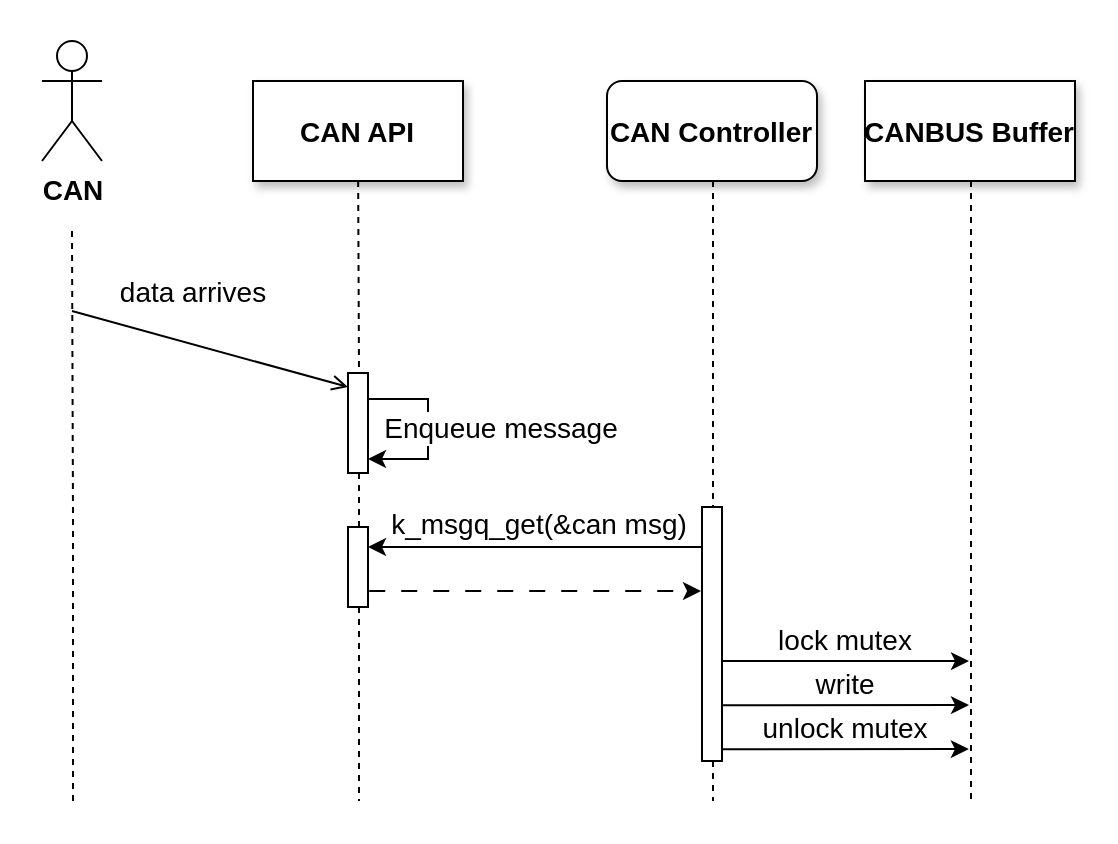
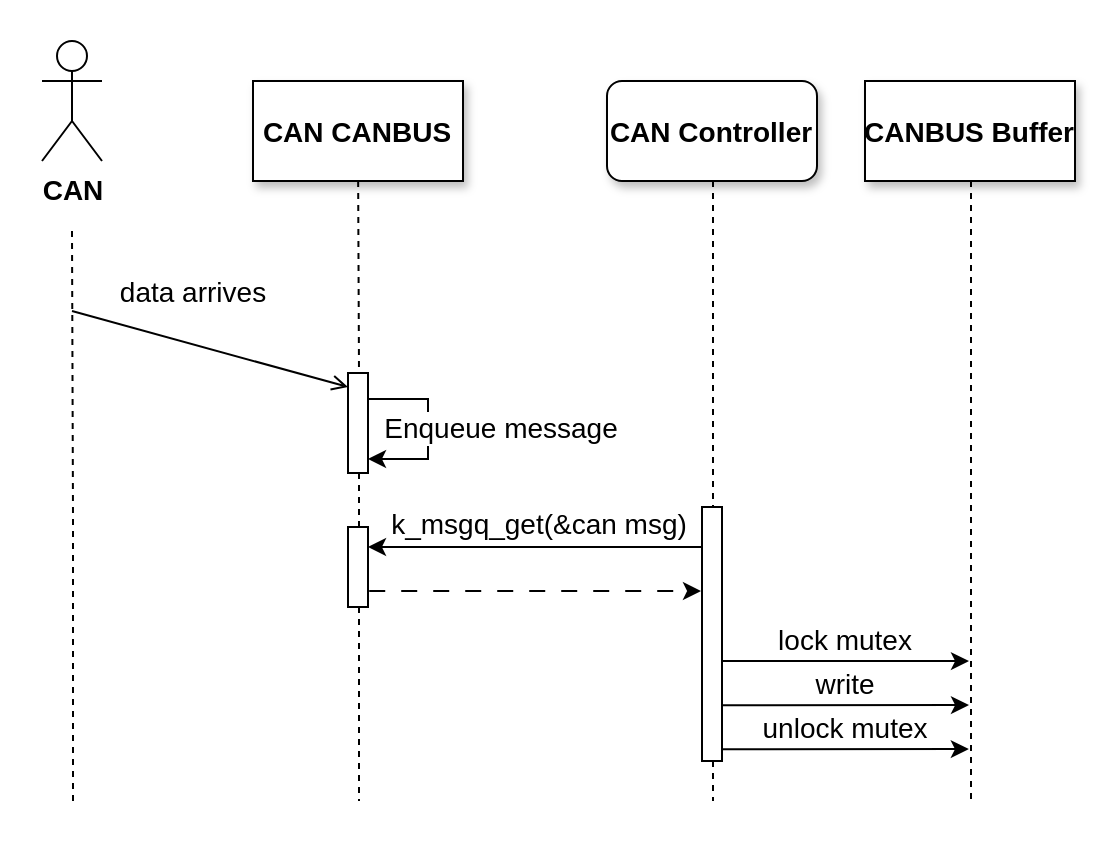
node "CAN API": label "CAN API" -> "CAN CANBUS"
